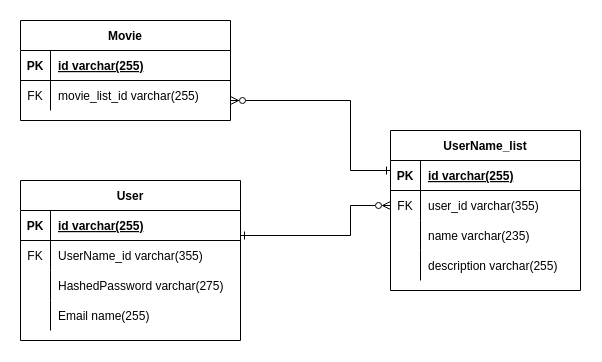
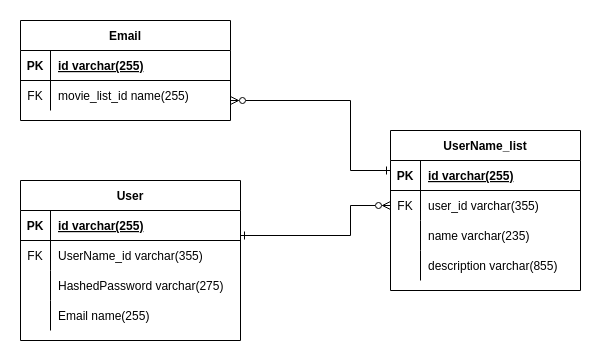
node "Movie": label "Movie" -> "Email"
node "movie_list_id varchar(255)": label "movie_list_id varchar(255)" -> "movie_list_id name(255)"
node "description varchar(255)": label "description varchar(255)" -> "description varchar(855)"
